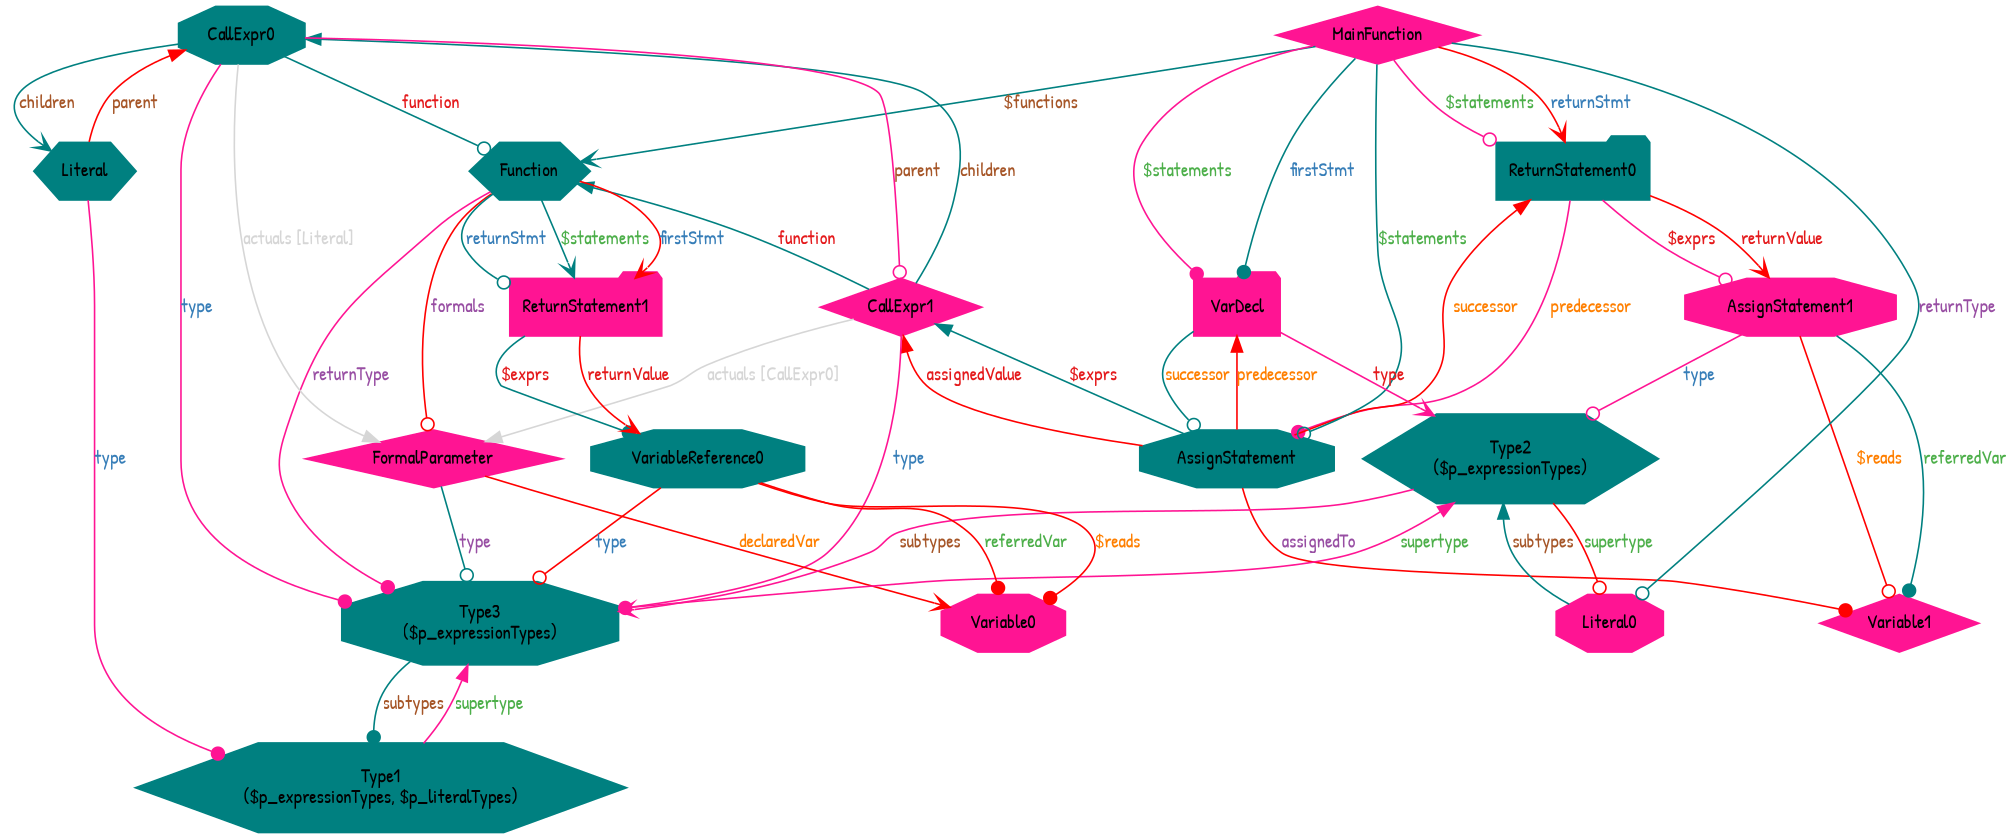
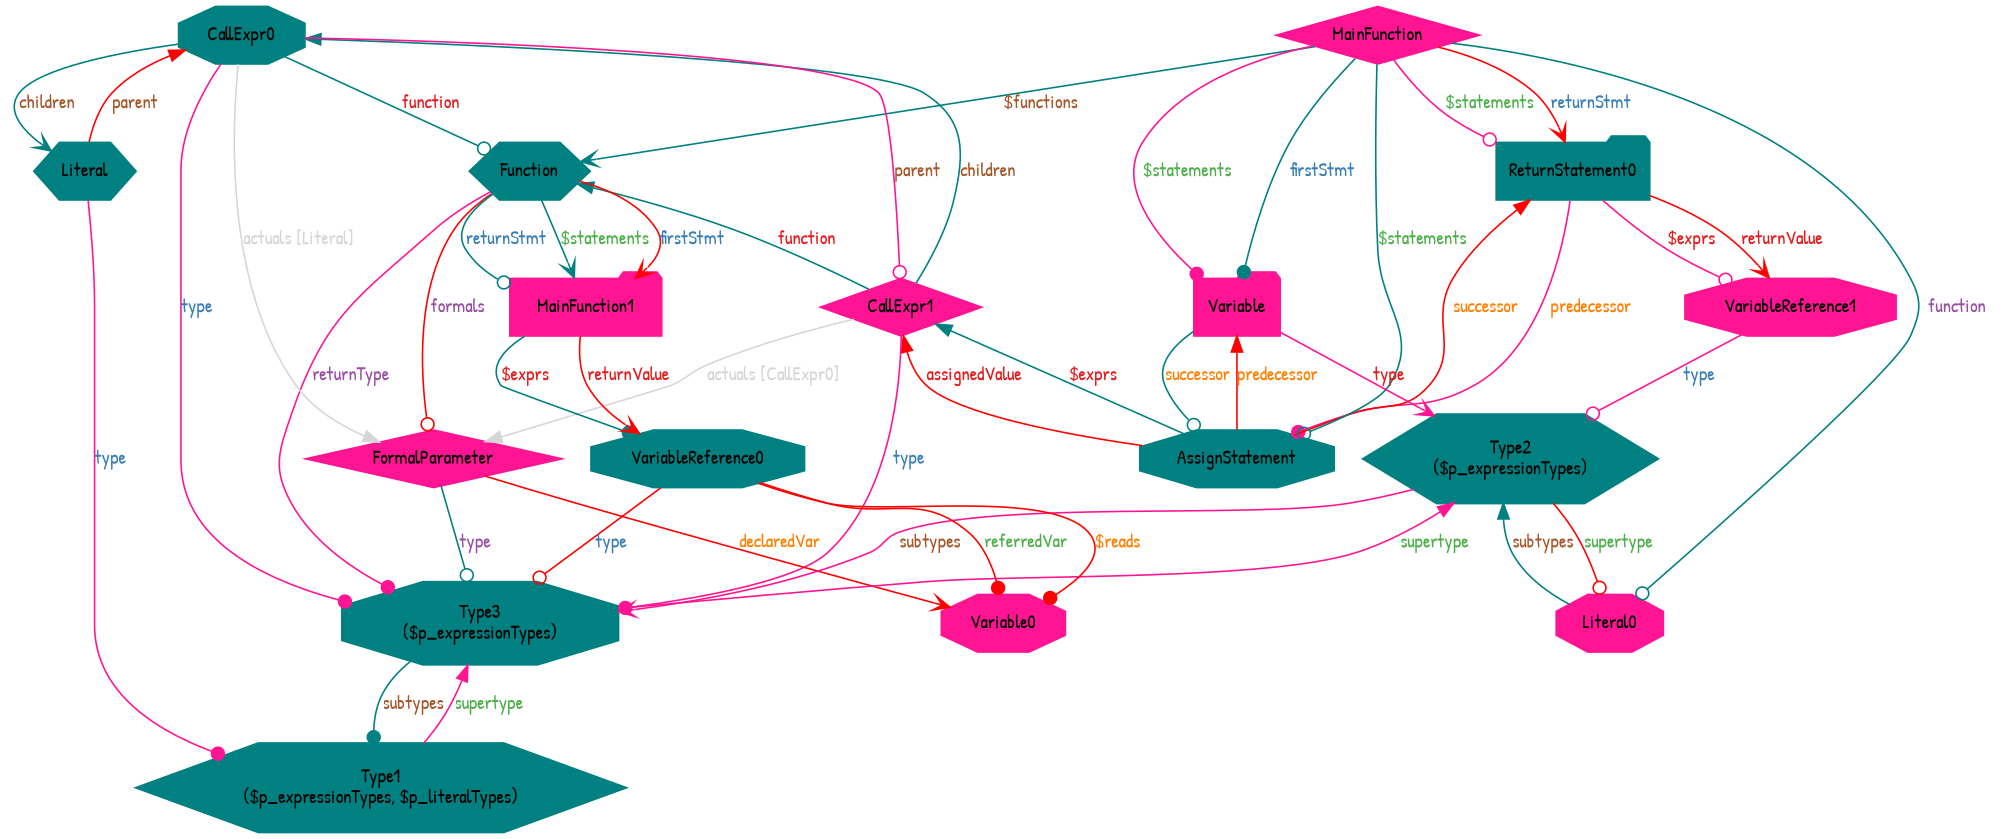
node "ReturnStatement1": label "ReturnStatement1" -> "MainFunction1"
node "VarDecl": label "VarDecl" -> "Variable"
node "AssignStatement1": label "AssignStatement1" -> "VariableReference1"
edge "MainFunction" -> "Literal0": label "returnType" -> "function"
node "Variable1": removed
